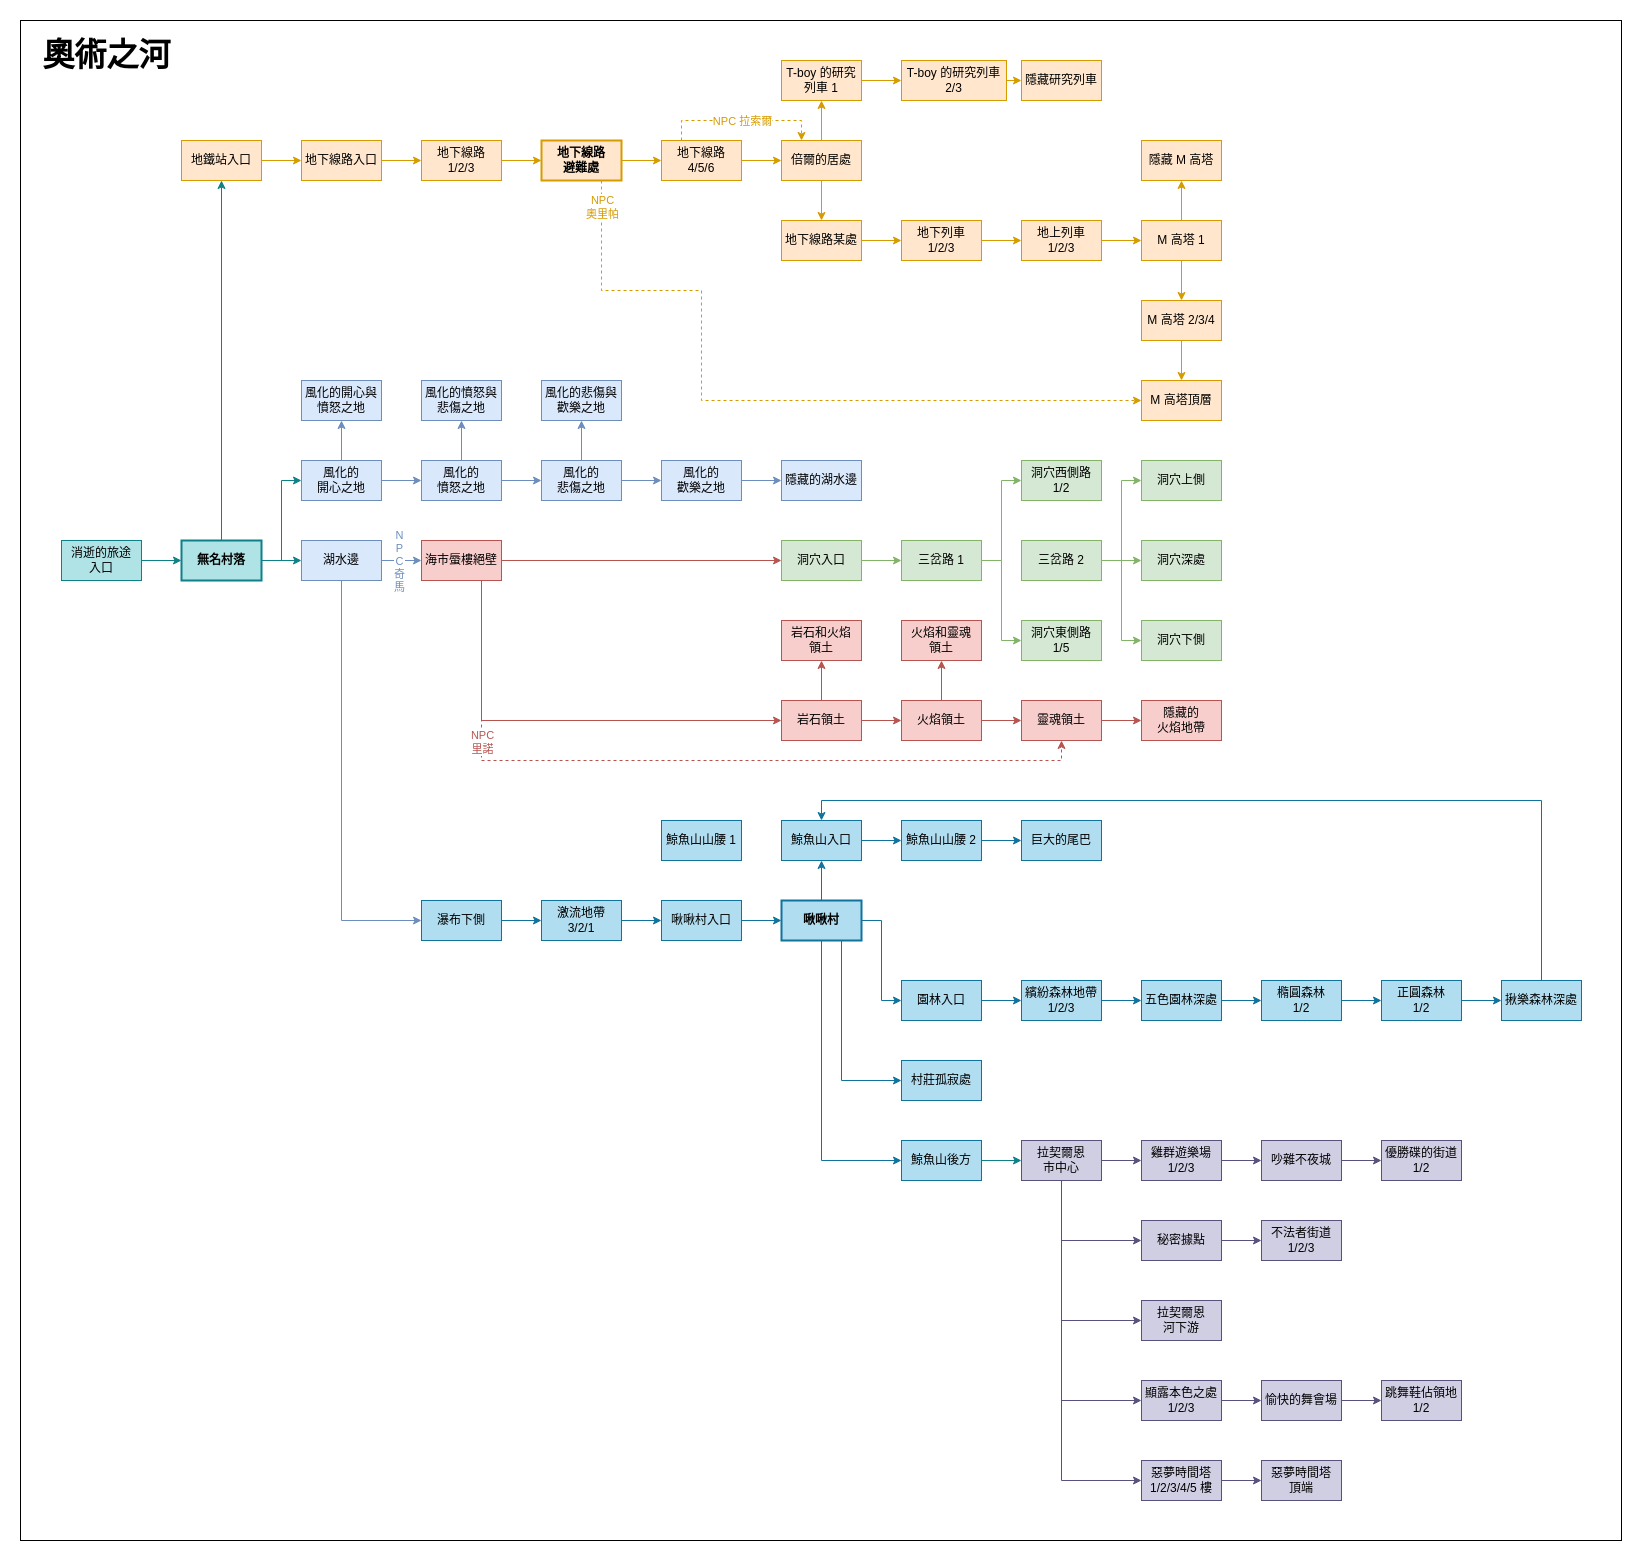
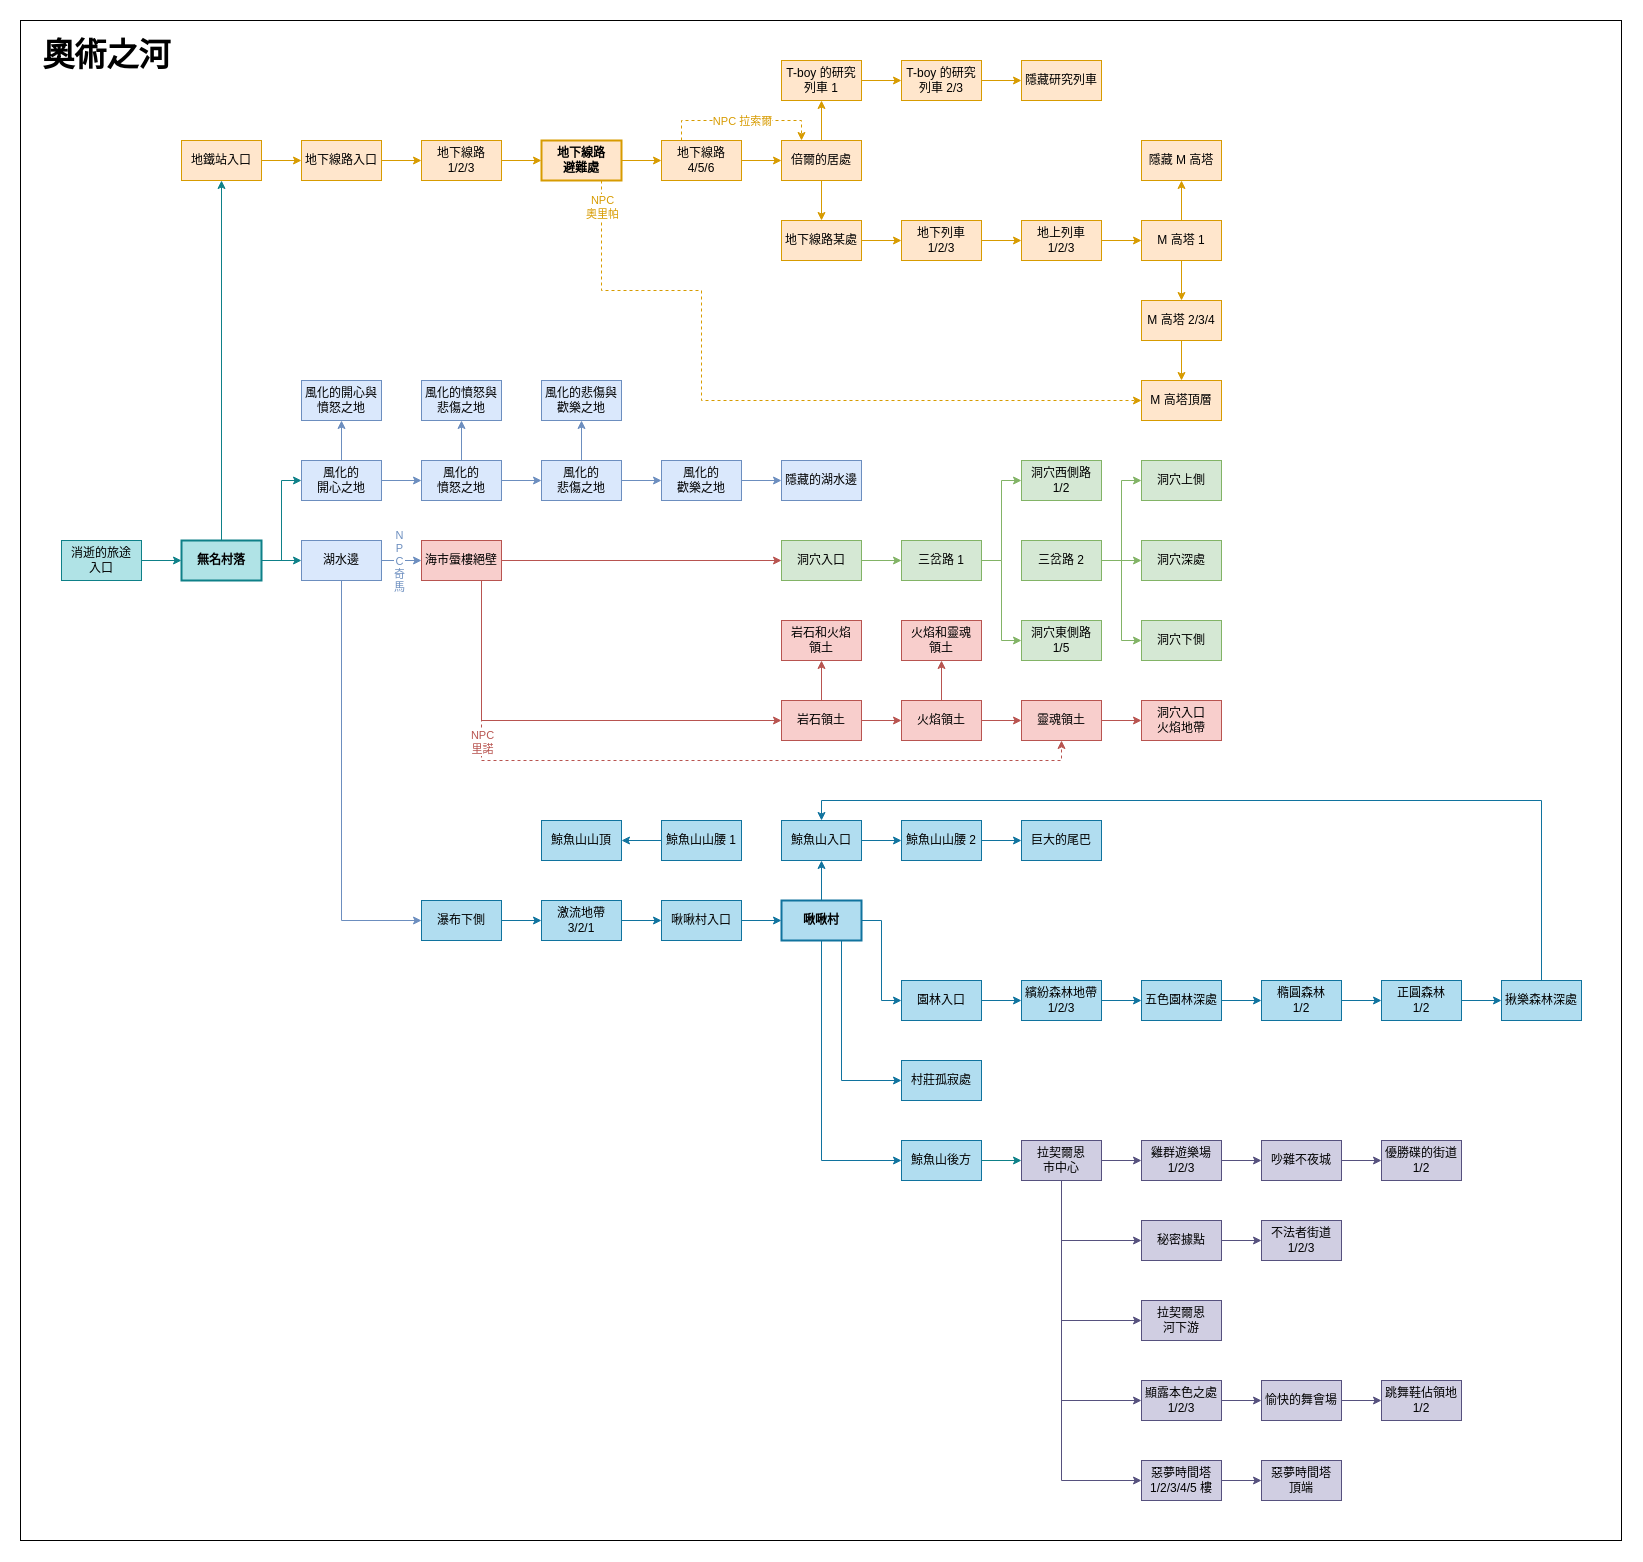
node "T-boy 的研究列車 2/3": size 105x40 -> 80x40
node "隱藏的 火焰地帶": label "隱藏的 火焰地帶" -> "洞穴入口 火焰地帶"
node "鯨魚山山頂": added
edge "鯨魚山山腰 1" -> "鯨魚山山頂": added
